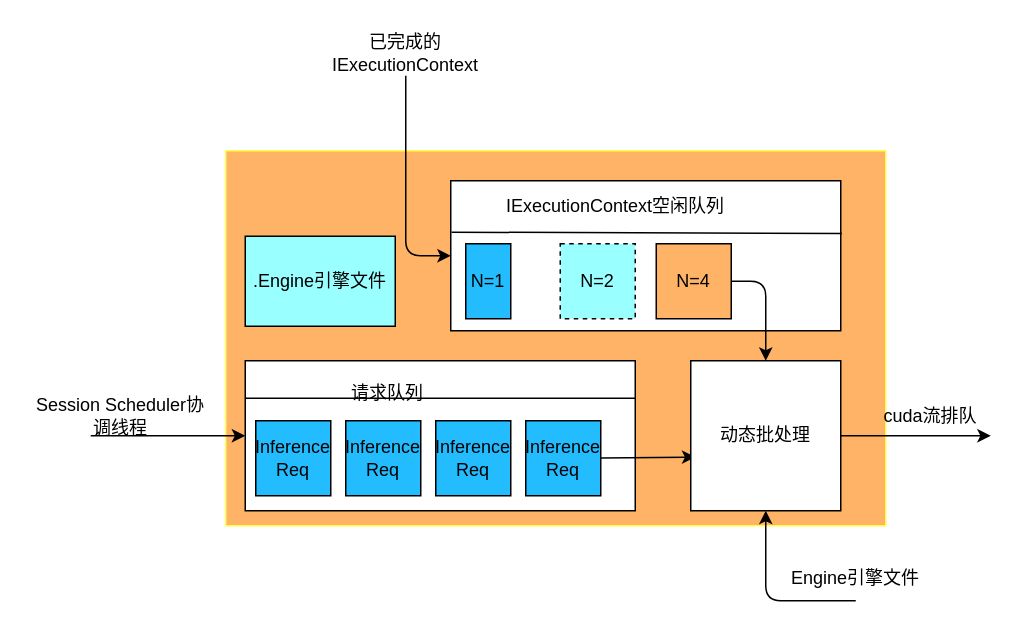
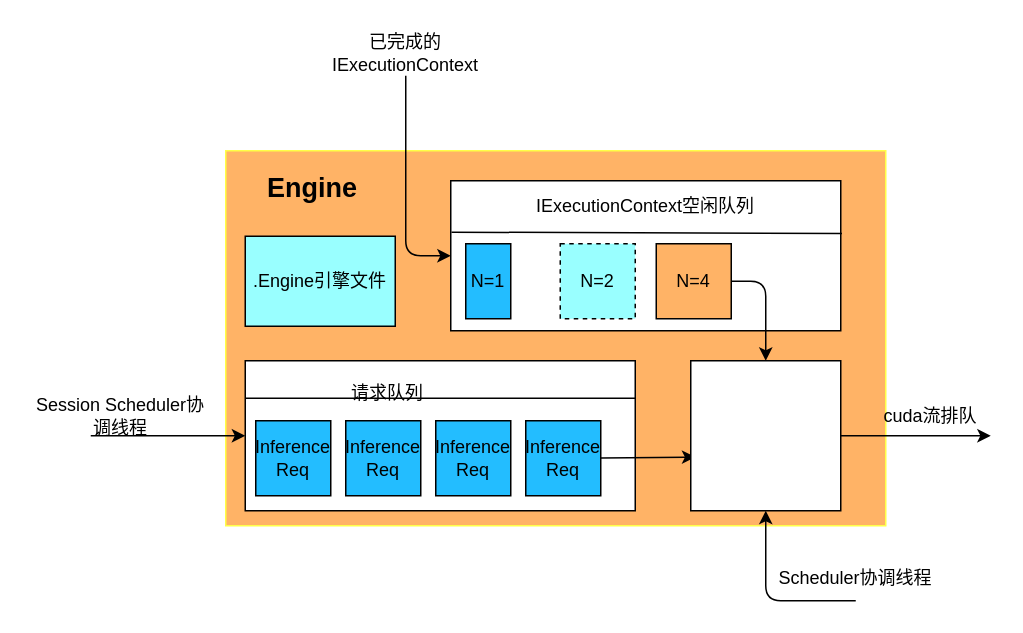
node "Engine": added
node "IExecutionContext空闲队列": moved (616, 206) -> (646, 206)
node "动态批处理": removed
node "Engine引擎文件": label "Engine引擎文件" -> "Scheduler协调线程"
